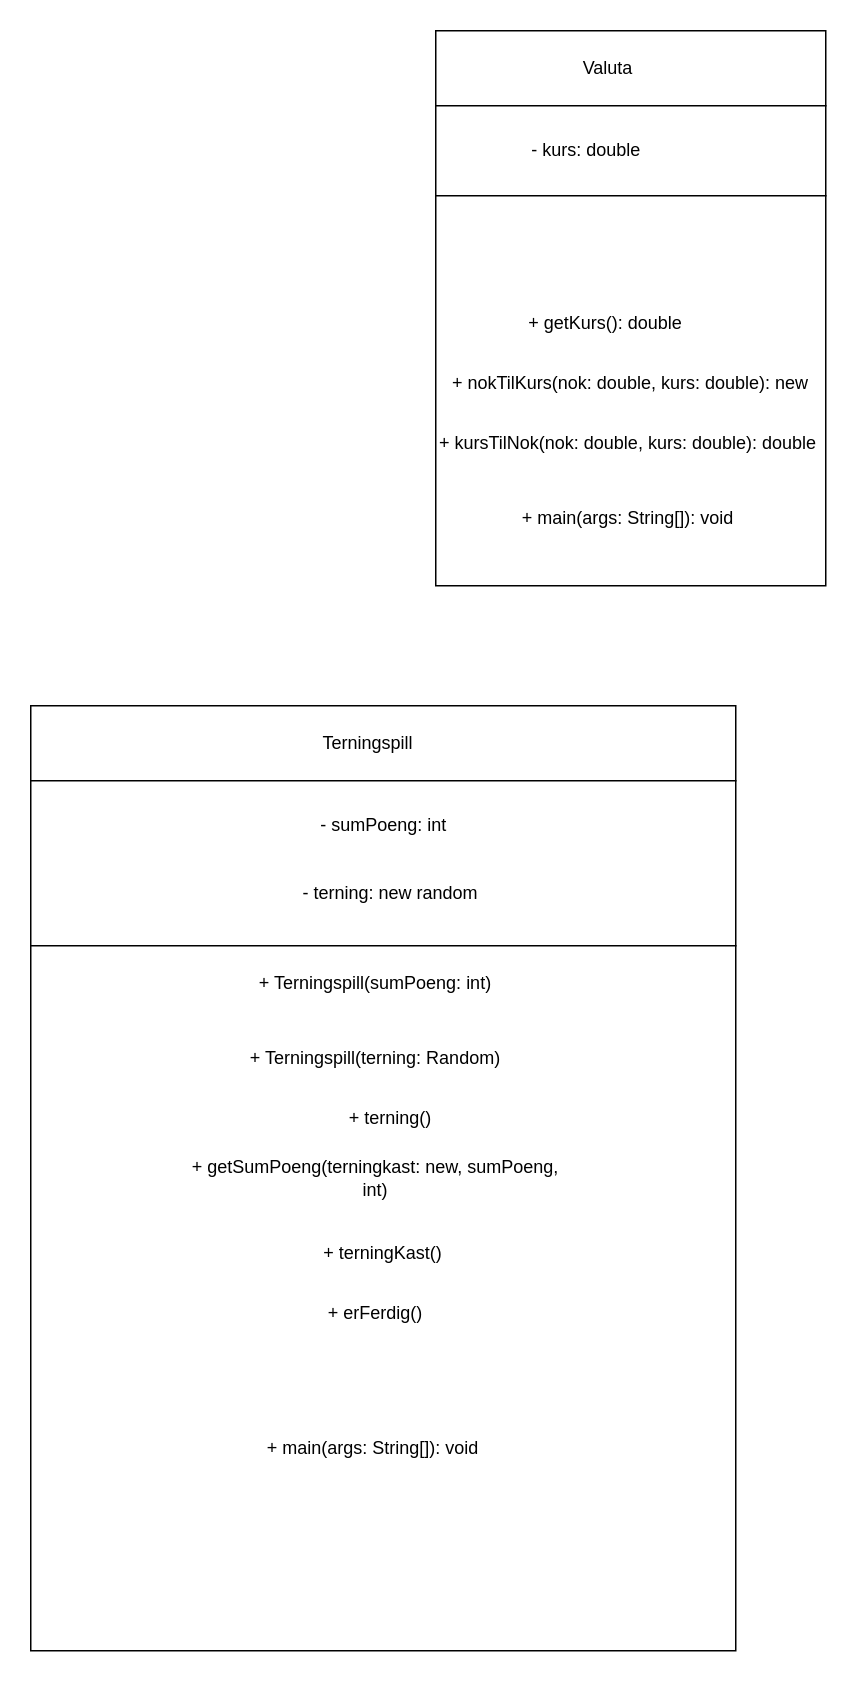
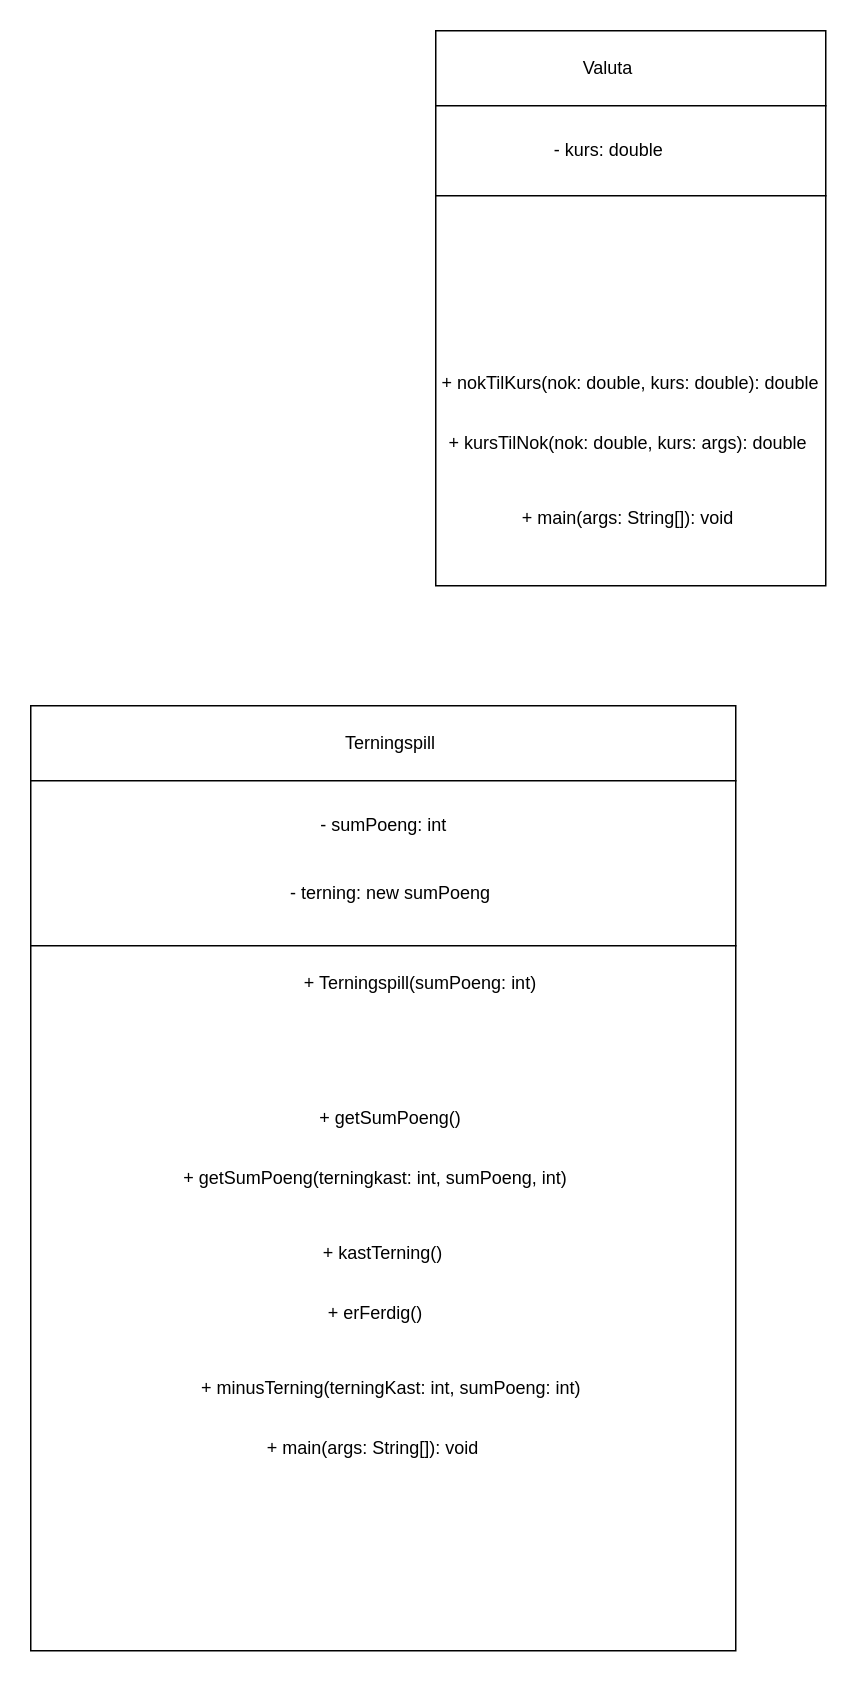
node "- kurs: double": moved (586, 151) -> (608, 151)
node "+ getKurs(): double": removed
node "+ nokTilKurs(nok: double, kurs: double): new": label "+ nokTilKurs(nok: double, kurs: double): new" -> "+ nokTilKurs(nok: double, kurs: double): double"
node "+ kursTilNok(nok: double, kurs: double): double": label "+ kursTilNok(nok: double, kurs: double): double" -> "+ kursTilNok(nok: double, kurs: args): double"
node "Terningspill": moved (368, 743) -> (391, 743)
node "- terning: new random": label "- terning: new random" -> "- terning: new sumPoeng"
node "+ Terningspill(sumPoeng: int)": moved (376, 983) -> (421, 983)
node "+ Terningspill(terning: Random)": removed
node "+ terning()": label "+ terning()" -> "+ getSumPoeng()"
node "+ getSumPoeng(terningkast: new, sumPoeng, int)": label "+ getSumPoeng(terningkast: new, sumPoeng, int)" -> "+ getSumPoeng(terningkast: int, sumPoeng, int)"
node "+ terningKast()": label "+ terningKast()" -> "+ kastTerning()"
node "+ minusTerning(terningKast: int, sumPoeng: int)": added
